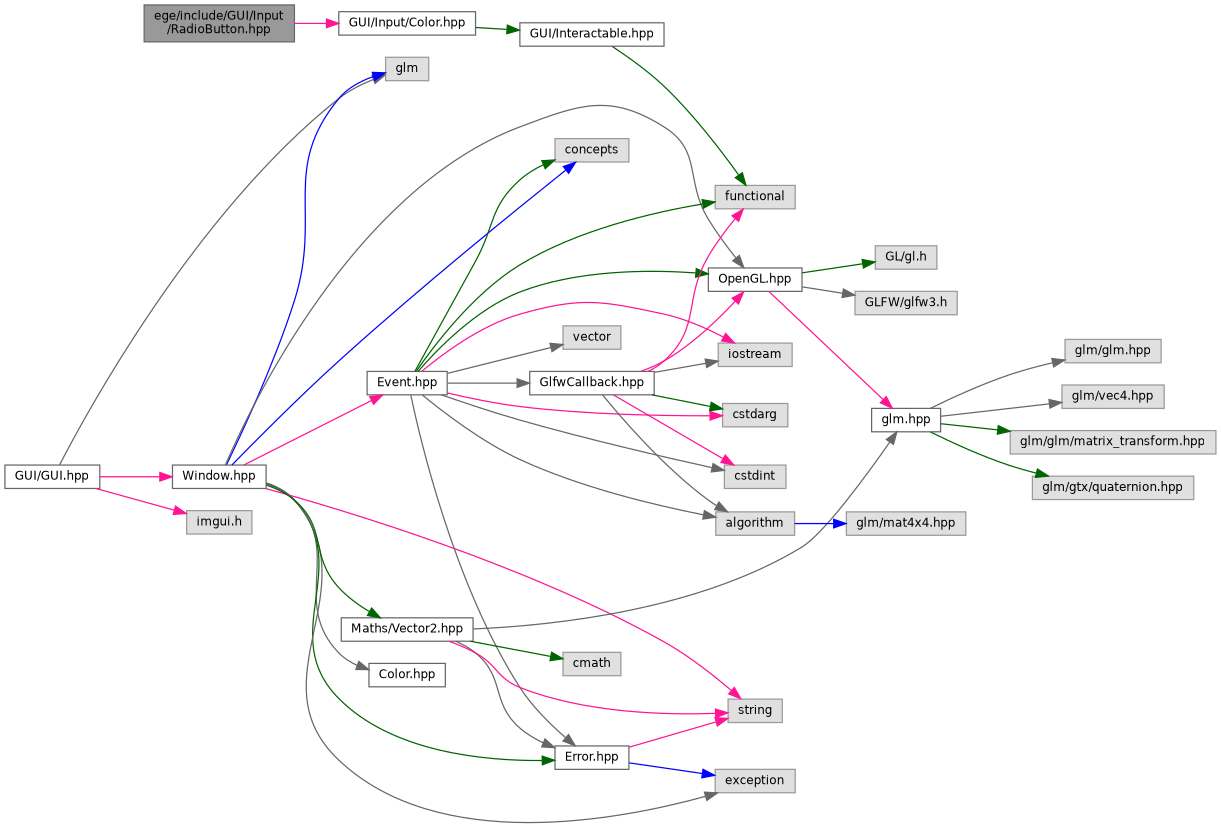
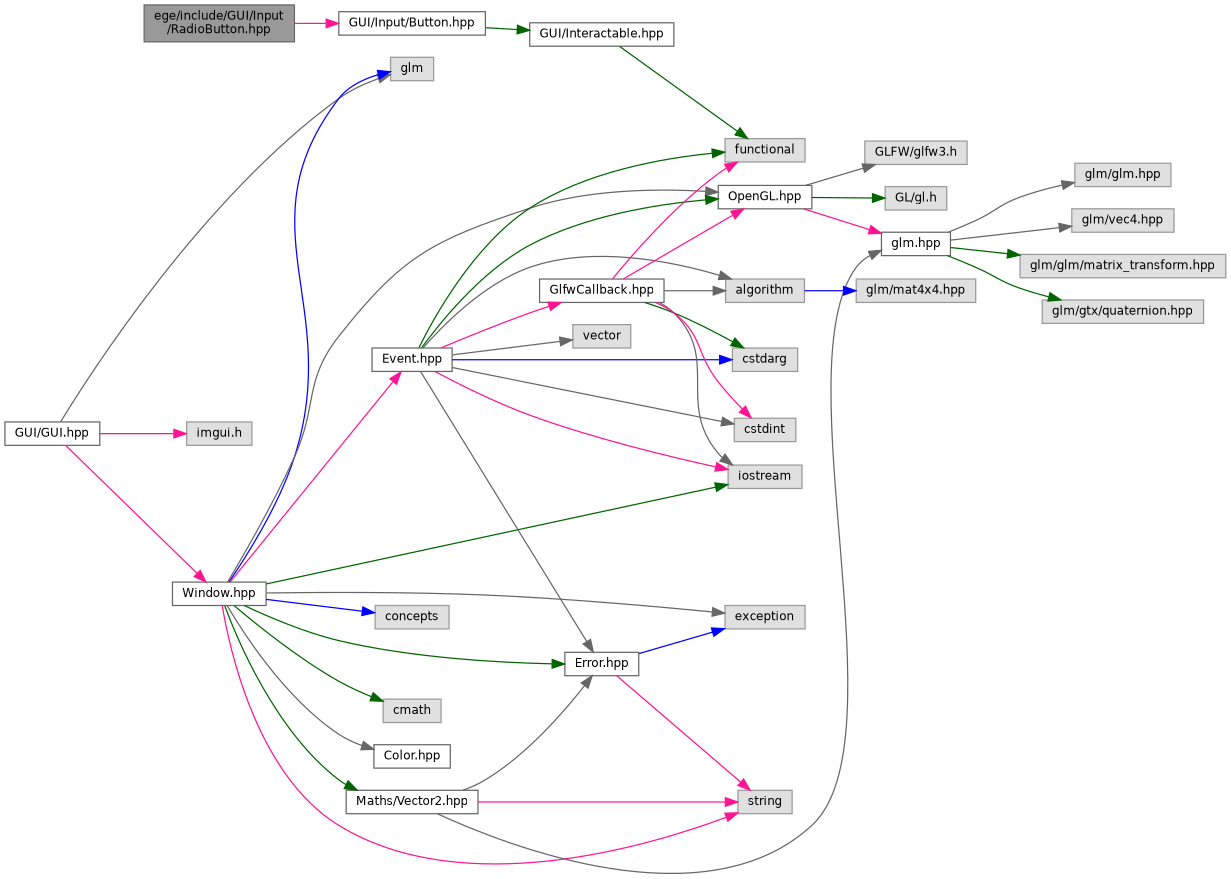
node "GUI/Input/Color.hpp": label "GUI/Input/Color.hpp" -> "GUI/Input/Button.hpp"
edge "Event.hpp" -> "concepts": removed
edge "Event.hpp" -> "GlfwCallback.hpp": color gray40 -> deeppink
edge "Event.hpp" -> "cstdarg": color deeppink -> blue
edge "Window.hpp" -> "iostream": added
edge "Maths/Vector2.hpp" -> "cmath": now "Window.hpp" -> "cmath"
